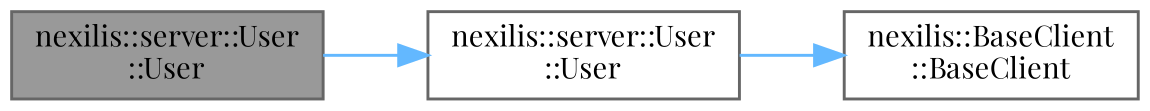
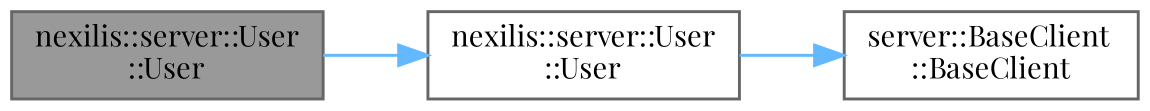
node "nexilis::BaseClient ::BaseClient": label "nexilis::BaseClient ::BaseClient" -> "server::BaseClient ::BaseClient"
